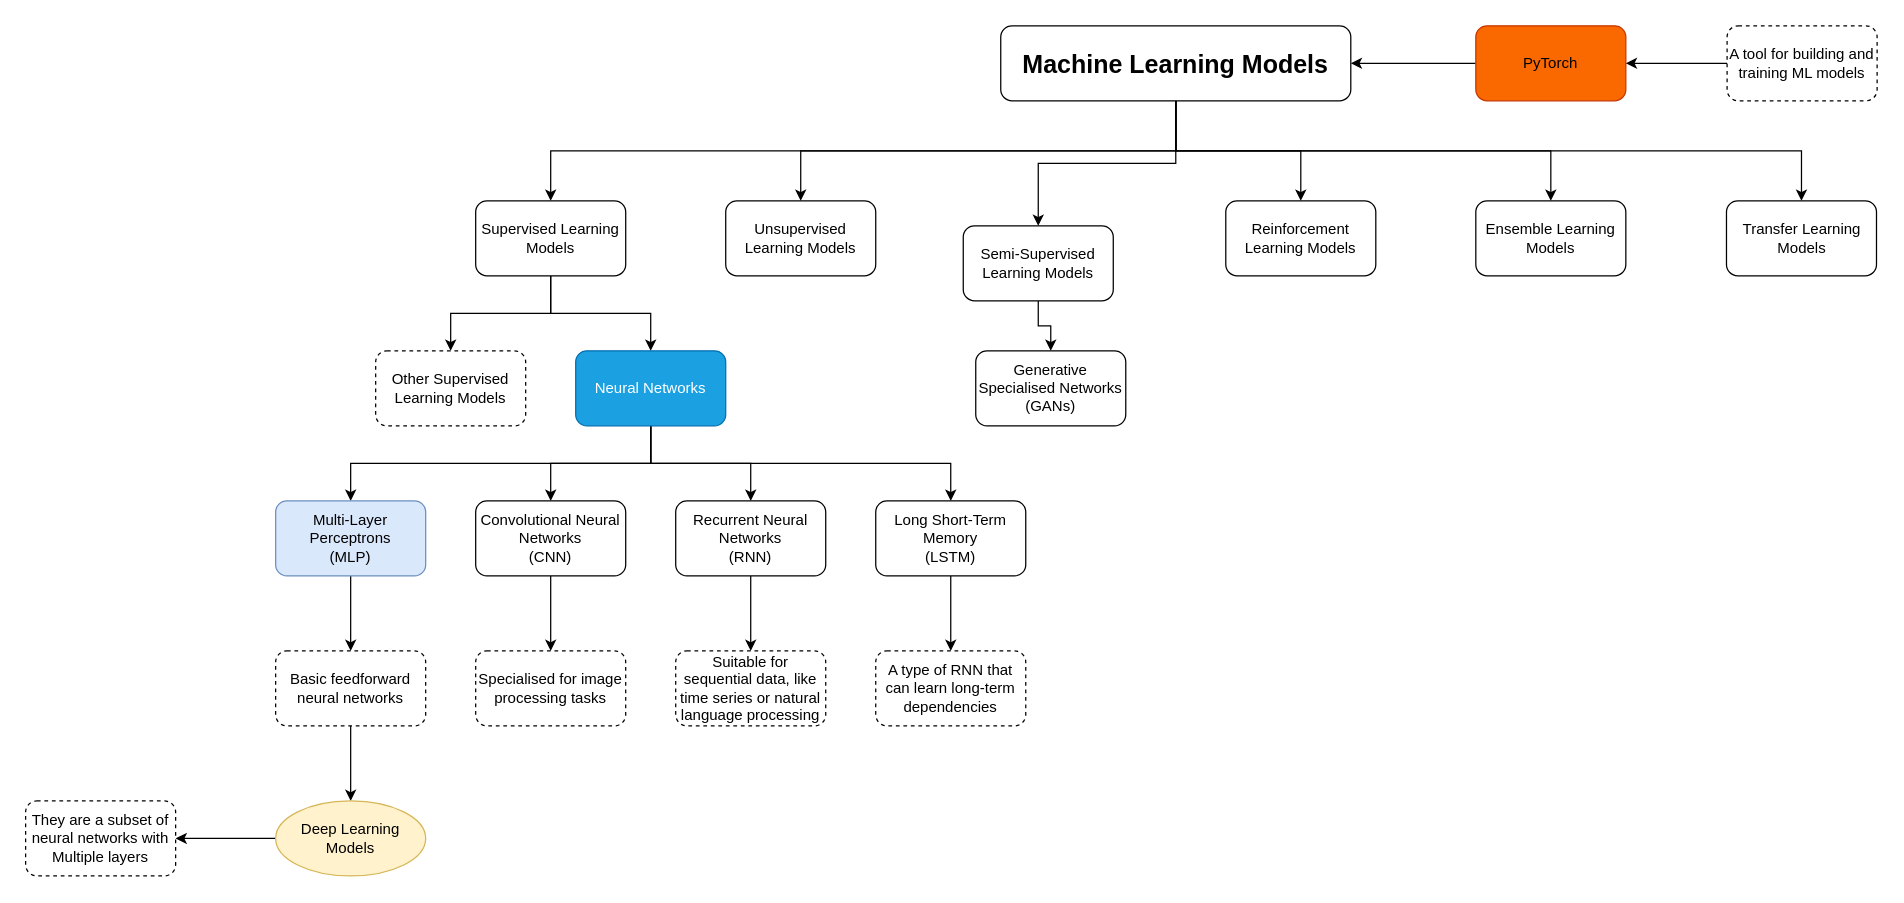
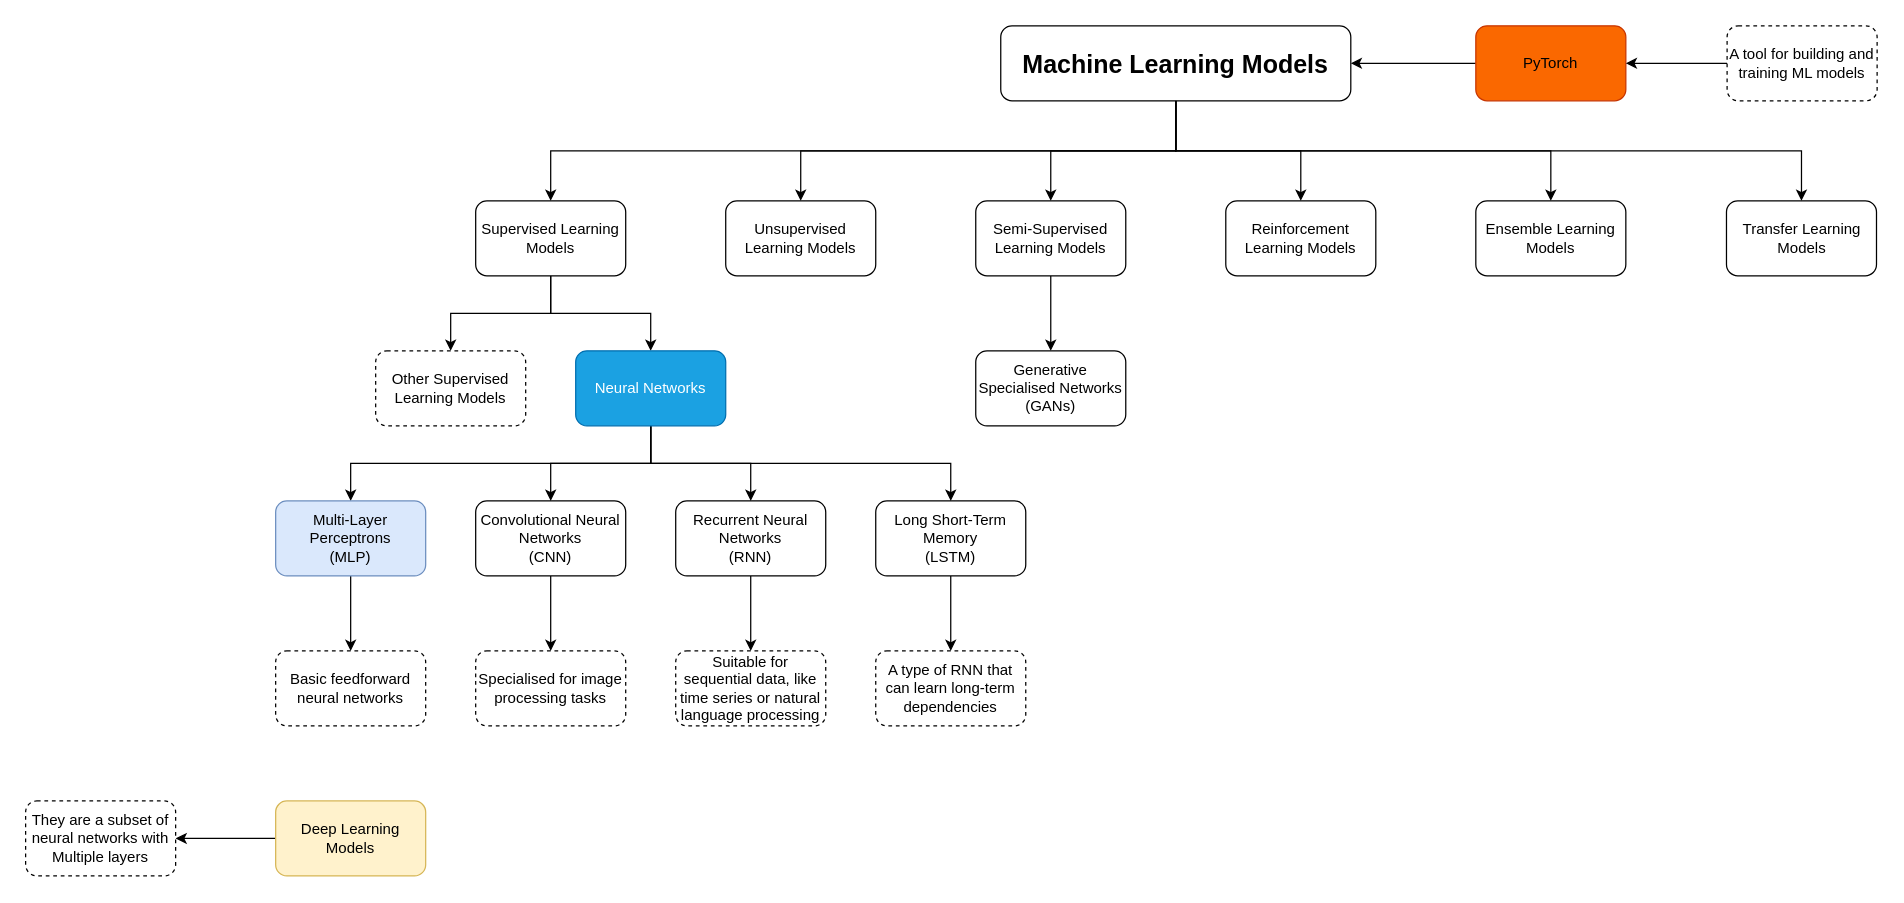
node "Semi-Supervised Learning Models": moved (1038, 263) -> (1051, 238)
edge "Basic feedforward neural networks" -> "Deep Learning Models": removed
node "Deep Learning Models": shape ellipse -> rounded rectangle
